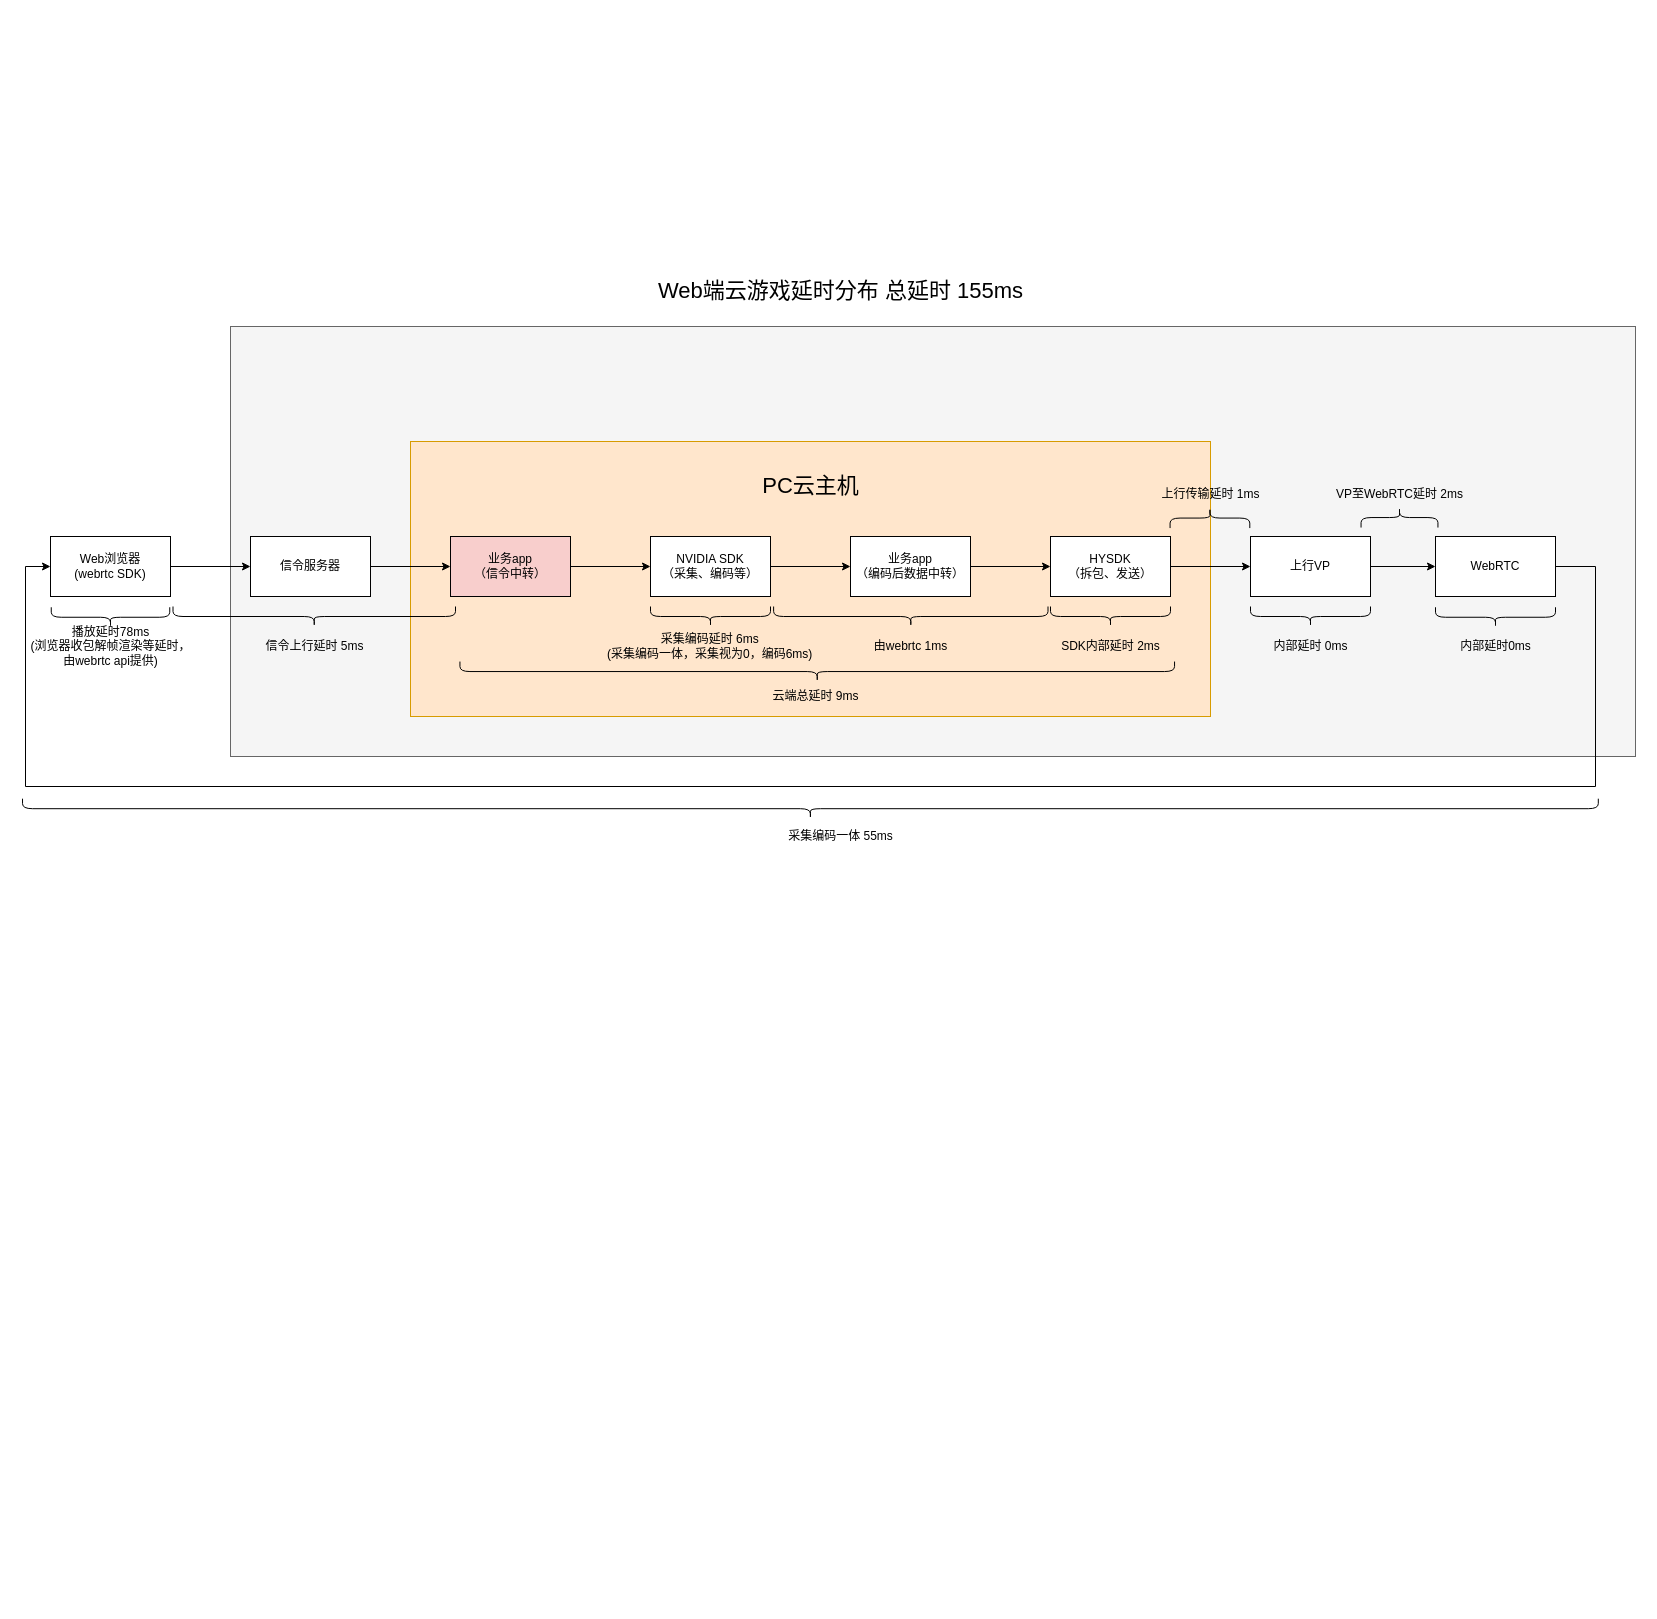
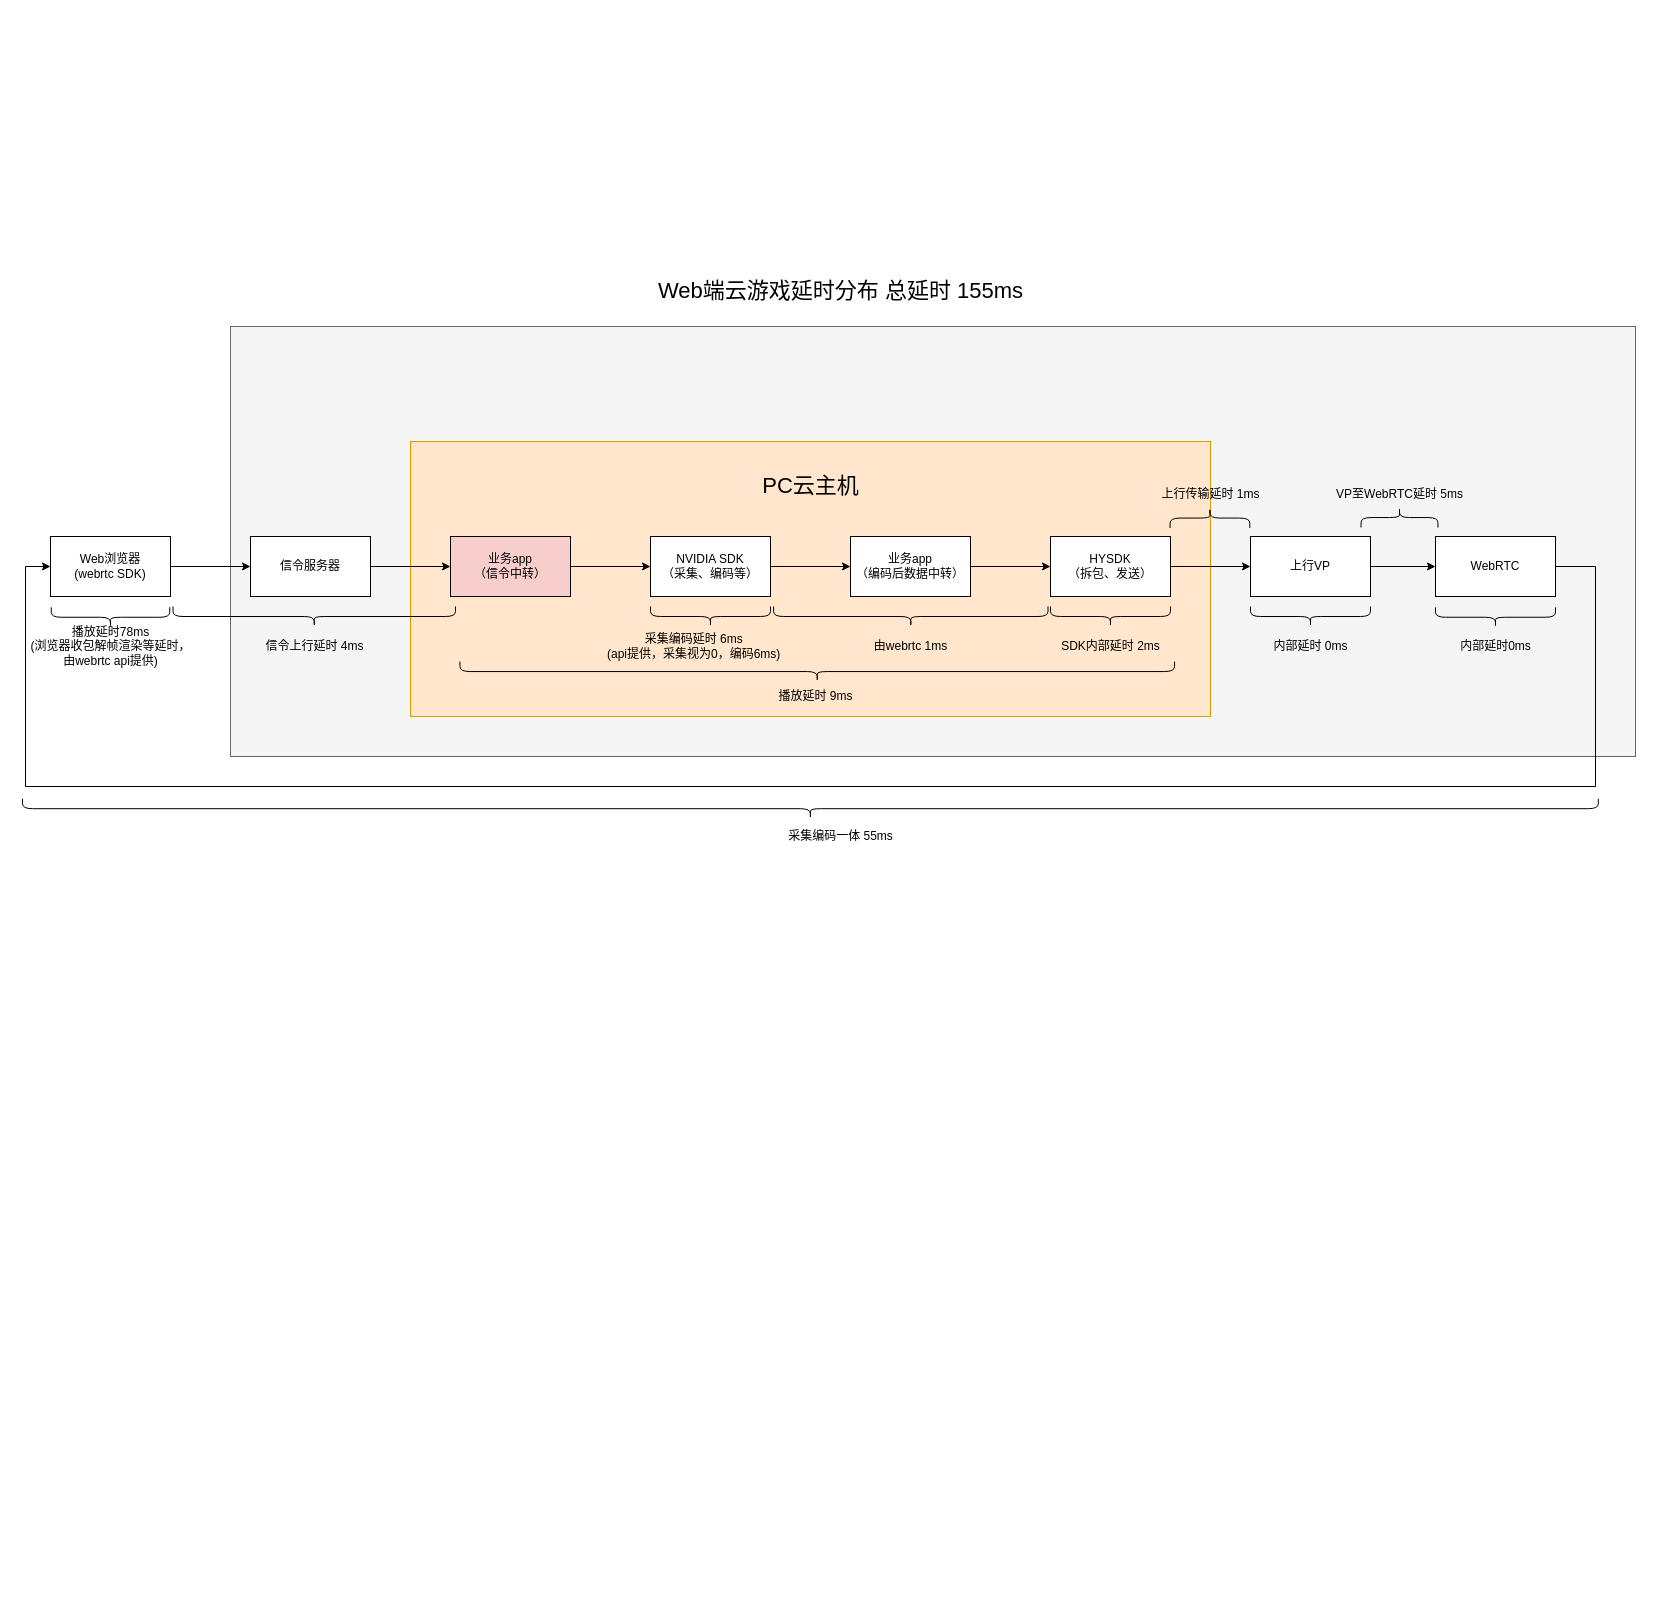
node "VP至WebRTC延时 2ms": label "VP至WebRTC延时 2ms" -> "VP至WebRTC延时 5ms"
node "信令上行延时 5ms": label "信令上行延时 5ms" -> "信令上行延时 4ms"
node "采集编码延时 6ms (采集编码一体，采集视为0，编码6ms)": label "采集编码延时 6ms (采集编码一体，采集视为0，编码6ms)" -> "采集编码延时 6ms (api提供，采集视为0，编码6ms)"
node "云端总延时 9ms": label "云端总延时 9ms" -> "播放延时 9ms"
